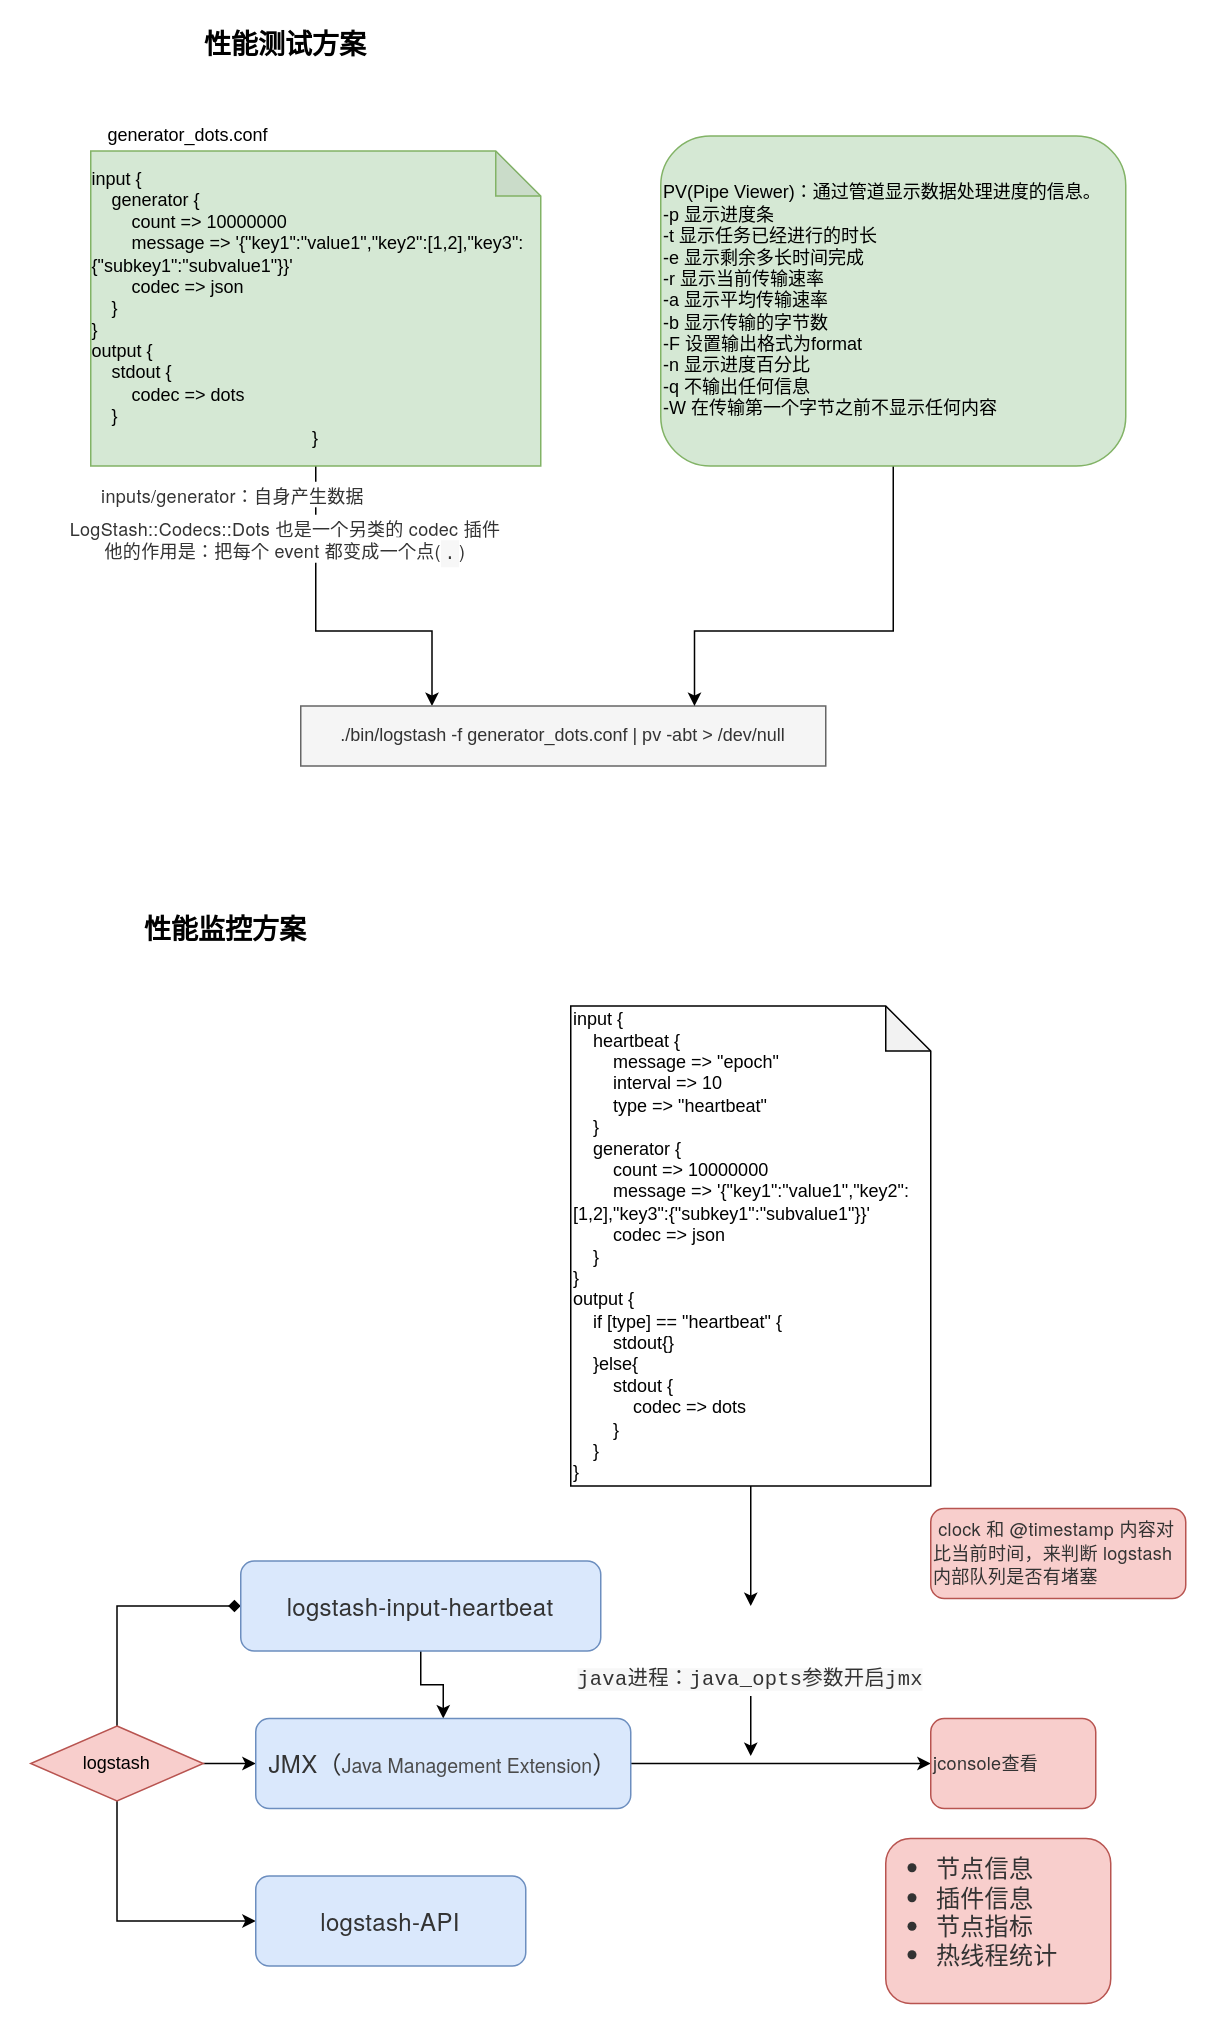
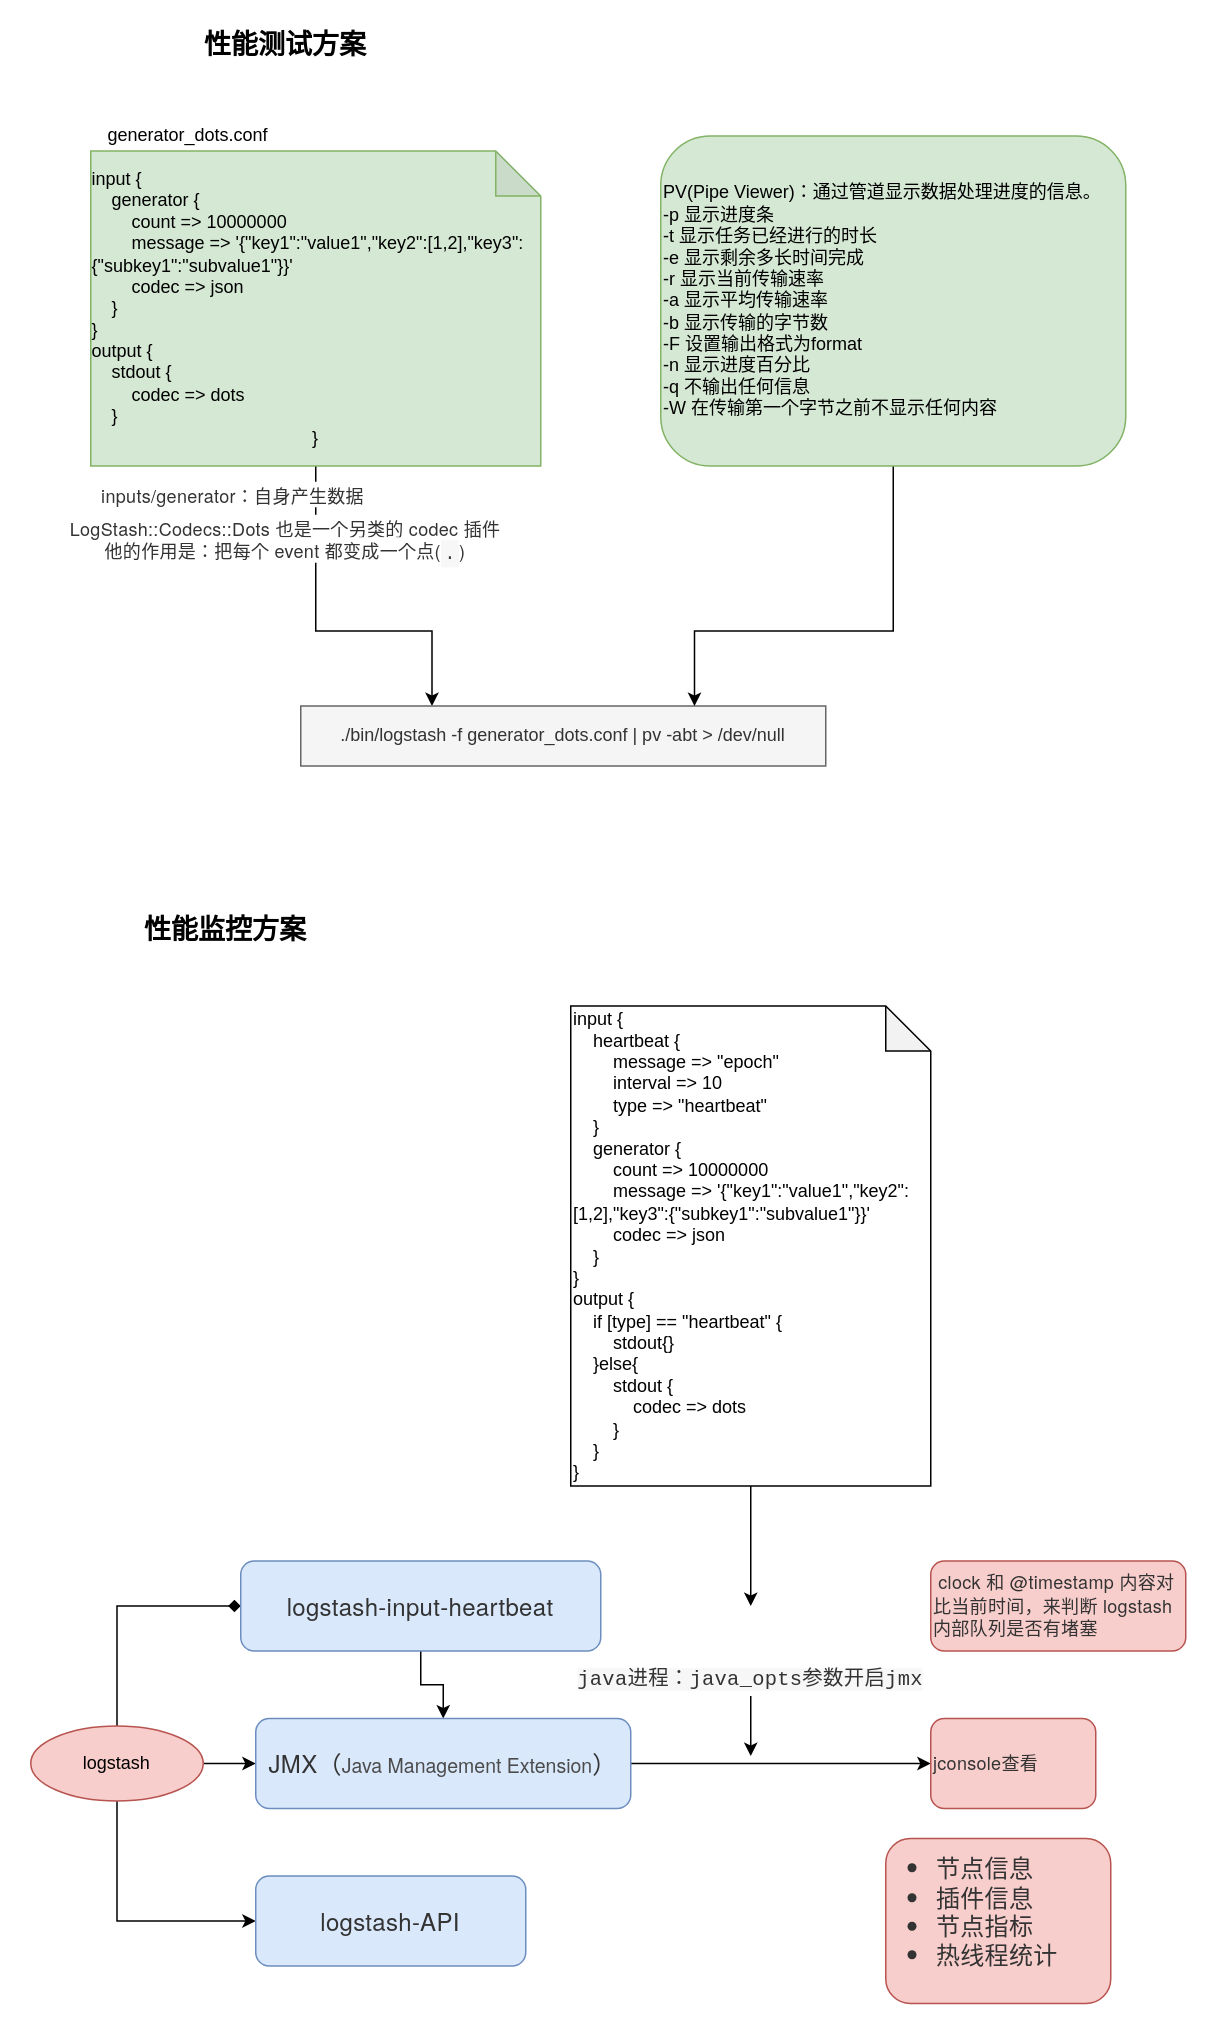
node "clock 和 @timestamp 内容对比当前时间，来判断 logstash 内部队列是否有堵塞": moved (1058, 1553) -> (1058, 1606)
node "logstash": shape diamond -> ellipse
